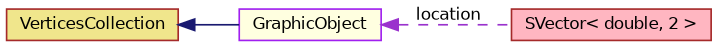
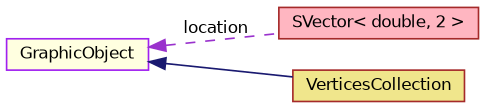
edge "GraphicObject" -> "VerticesCollection": reversed
